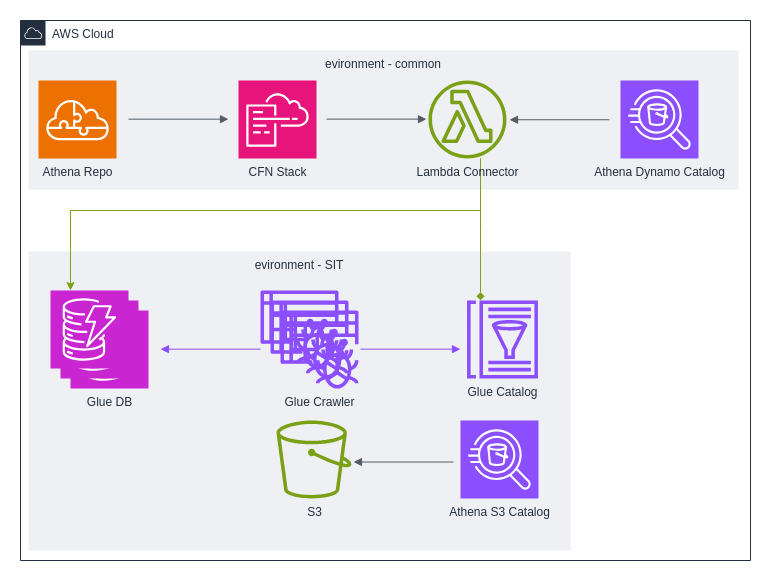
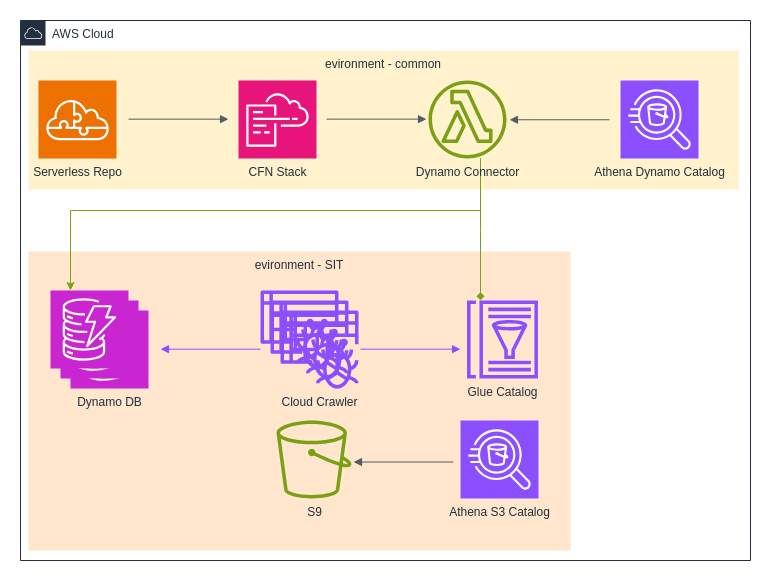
node "evironment - common": fillcolor #eff0f3 -> #fff2cc
node "Athena Repo": label "Athena Repo" -> "Serverless Repo"
node "Lambda Connector": label "Lambda Connector" -> "Dynamo Connector"
node "evironment - SIT": fillcolor #eff0f3 -> #ffe6cc
node "Glue DB": label "Glue DB" -> "Dynamo DB"
node "Glue Crawler": label "Glue Crawler" -> "Cloud Crawler"
node "S3": label "S3" -> "S9"
